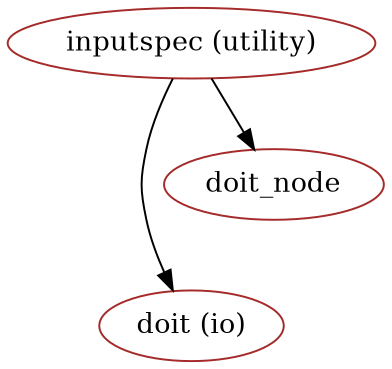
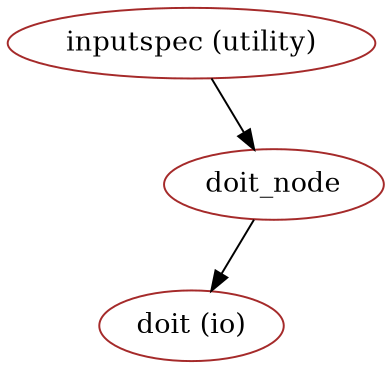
edge "inputspec (utility)" -> "doit (io)": now "doit_node" -> "doit (io)"
